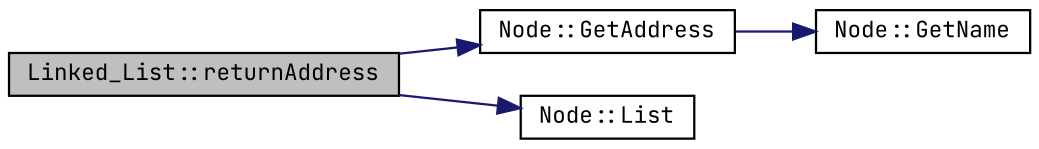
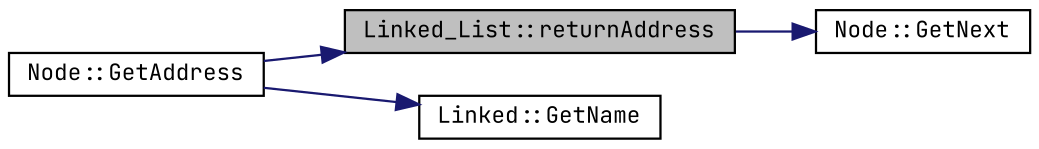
node "Node::GetName": label "Node::GetName" -> "Linked::GetName"
edge "Linked_List::returnAddress" -> "Node::GetAddress": reversed
node "Node::List": label "Node::List" -> "Node::GetNext"
